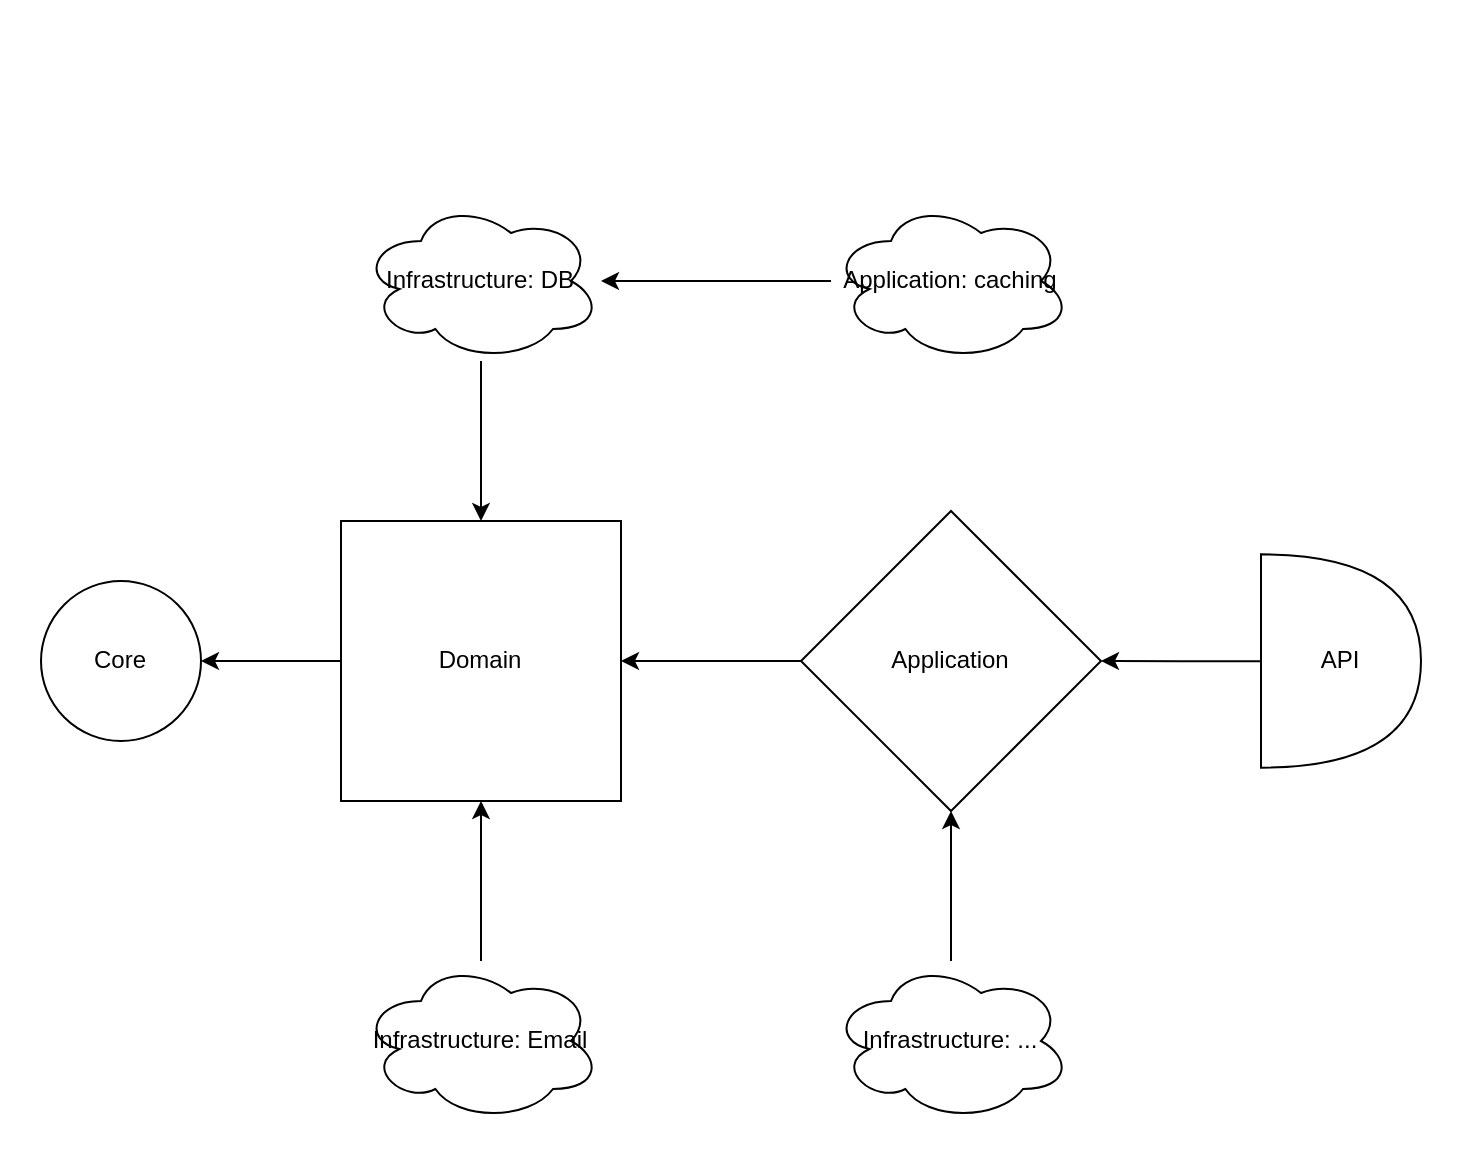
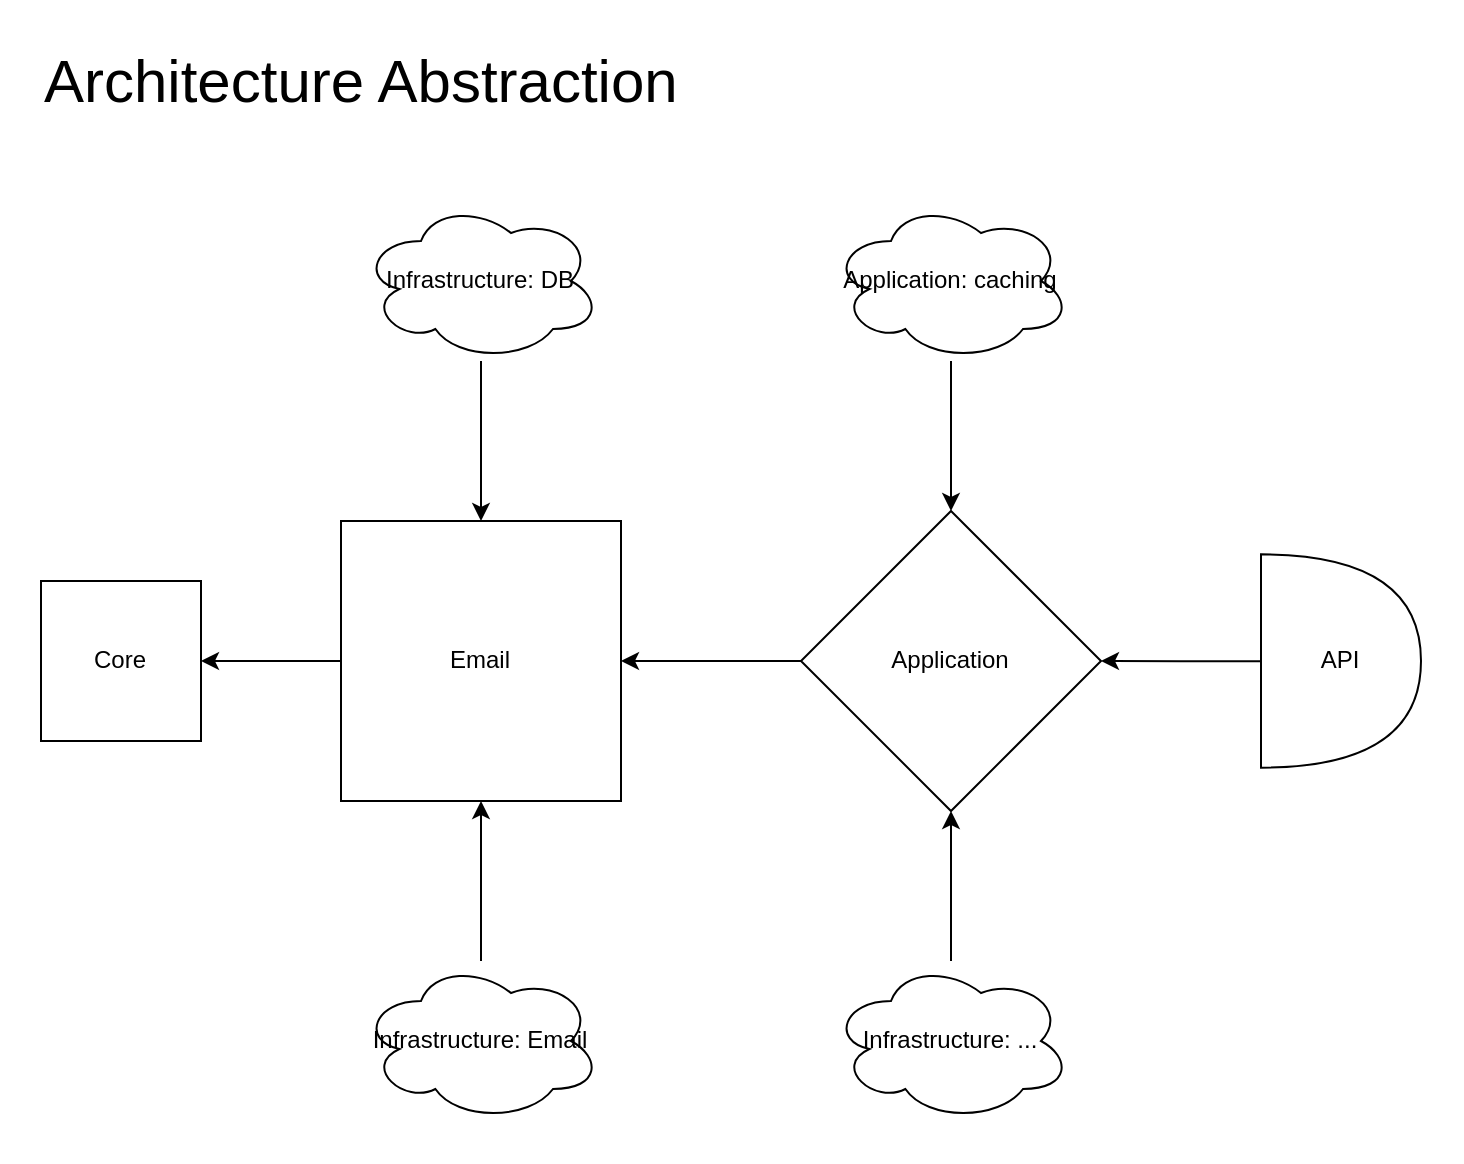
node "Architecture Abstraction": added
edge "Application: caching" -> "Infrastructure: DB": now "Application: caching" -> "Application"
node "Core": shape ellipse -> rectangle
node "Domain": label "Domain" -> "Email"
